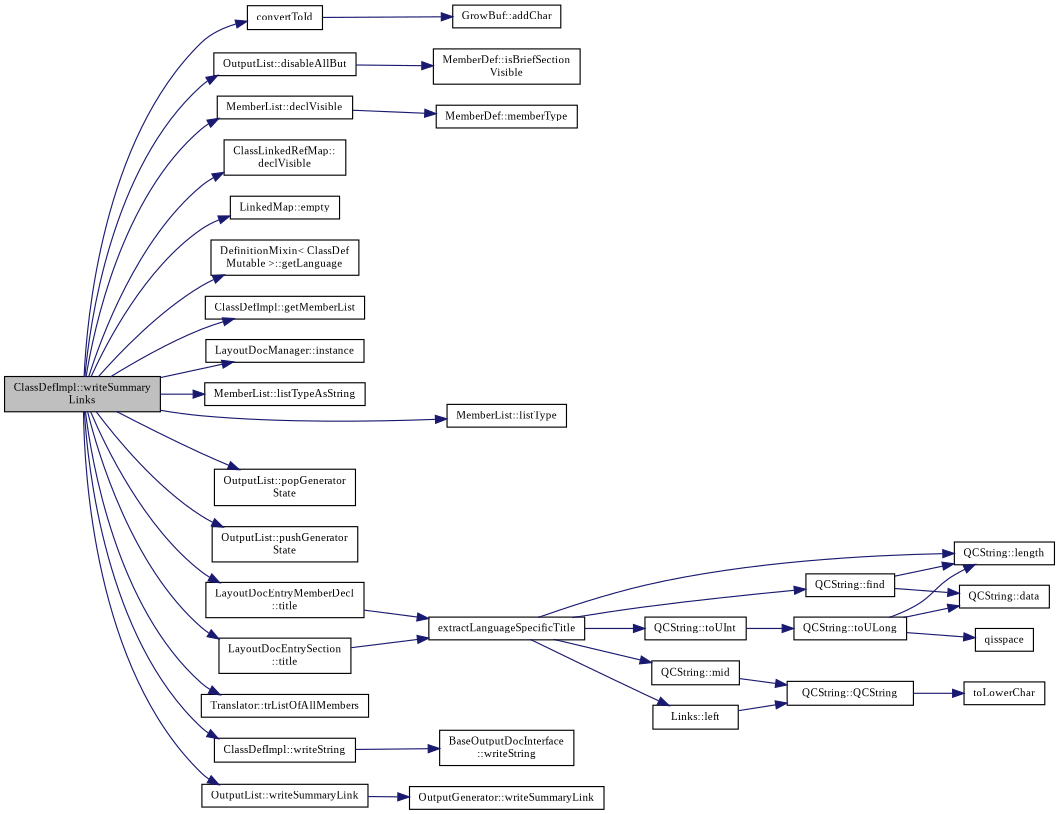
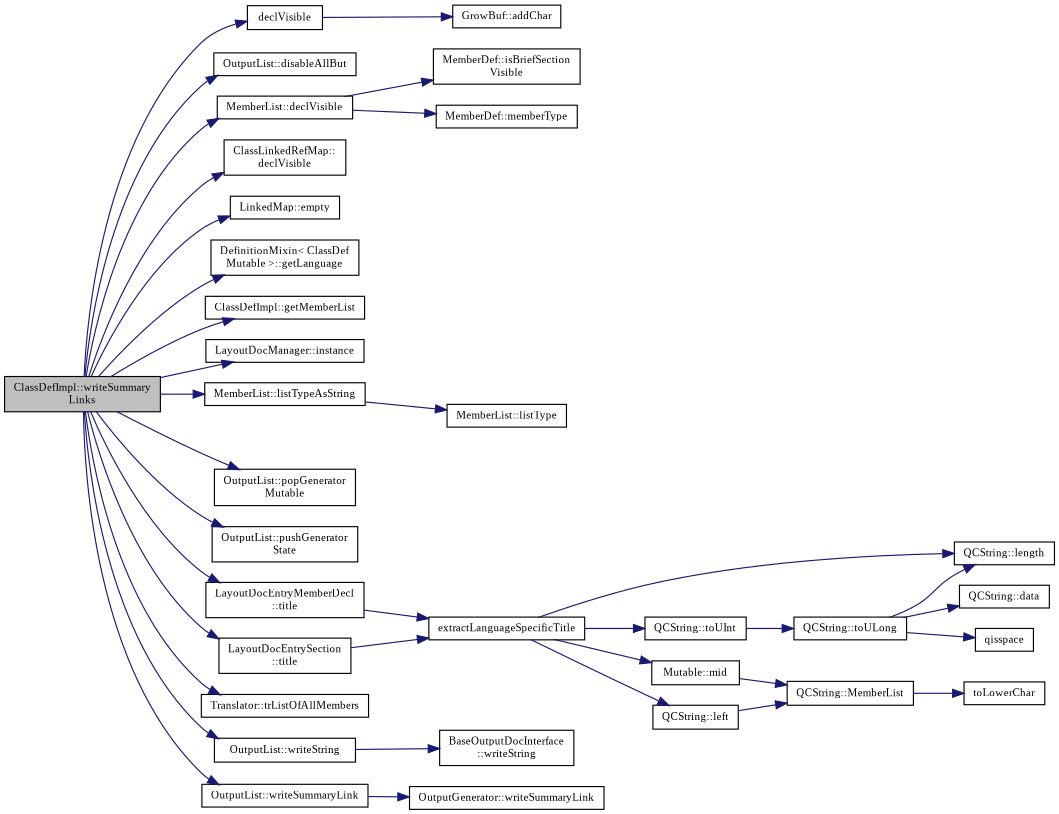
node "convertToId": label "convertToId" -> "declVisible"
edge "OutputList::disableAllBut" -> "MemberDef::isBriefSection Visible": now "MemberList::declVisible" -> "MemberDef::isBriefSection Visible"
edge "ClassDefImpl::writeSummary Links" -> "MemberList::listType": now "MemberList::listTypeAsString" -> "MemberList::listType"
node "OutputList::popGenerator State": label "OutputList::popGenerator State" -> "OutputList::popGenerator Mutable"
node "QCString::find": removed
node "QCString::mid": label "QCString::mid" -> "Mutable::mid"
node "QCString::QCString": label "QCString::QCString" -> "QCString::MemberList"
node "Links::left": label "Links::left" -> "QCString::left"
node "ClassDefImpl::writeString": label "ClassDefImpl::writeString" -> "OutputList::writeString"
